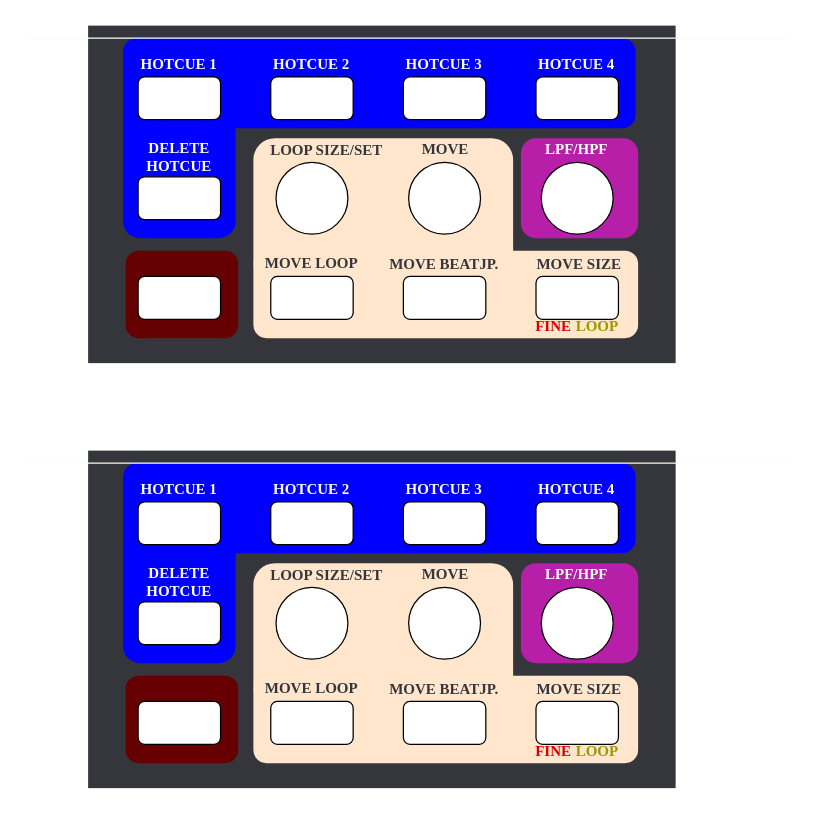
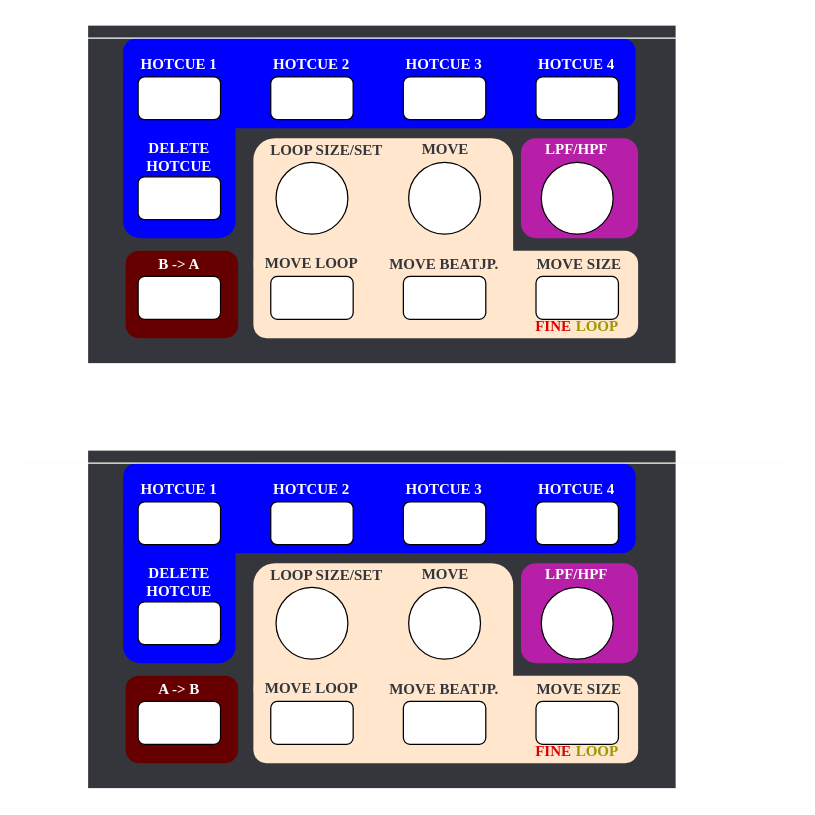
node "B -> A": added
node "A -> B": added
